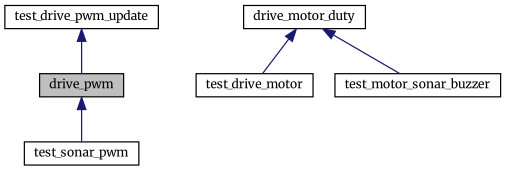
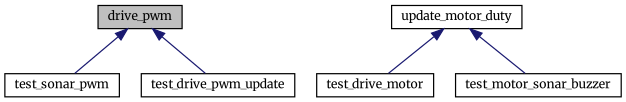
node "drive_motor_duty": label "drive_motor_duty" -> "update_motor_duty"
edge "drive_pwm" -> "test_drive_pwm_update": reversed
